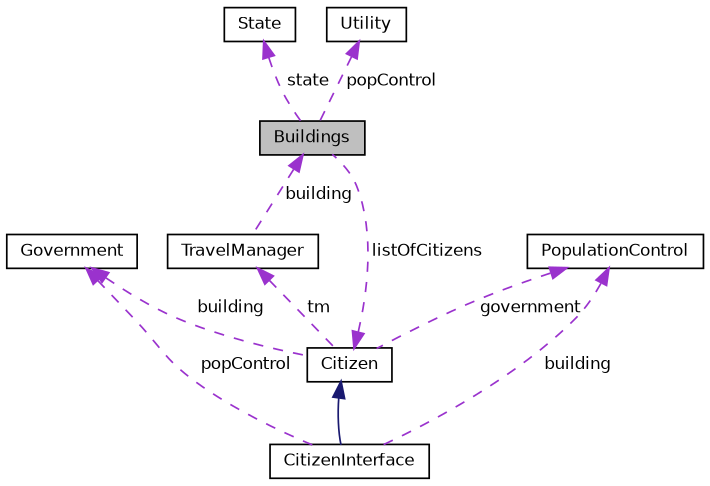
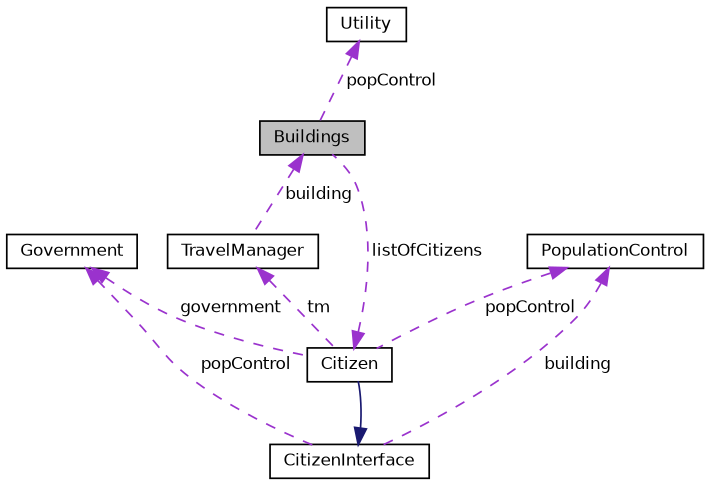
node "State": removed
edge "Citizen" -> "Government": label " building" -> " government"
edge "Citizen" -> "PopulationControl": label " government" -> " popControl"
edge "CitizenInterface" -> "Citizen": reversed
